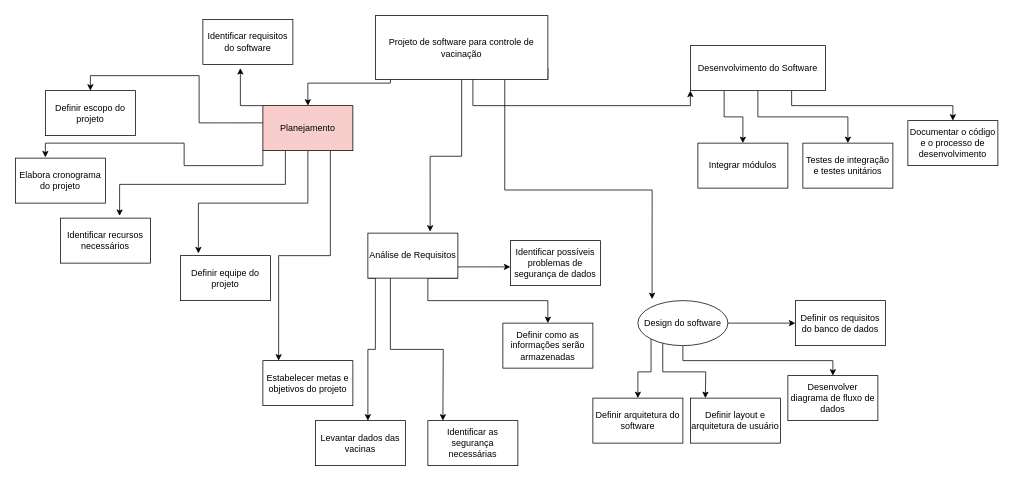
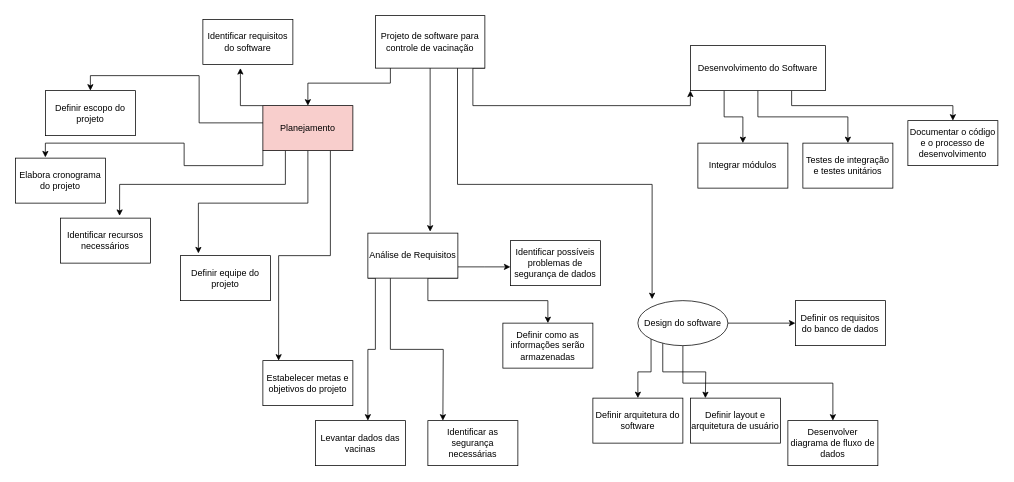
node "Projeto de software para controle de vacinação": size 173x64 -> 110x53
node "Desenvolver diagrama de fluxo de dados": moved (833, 398) -> (833, 443)
